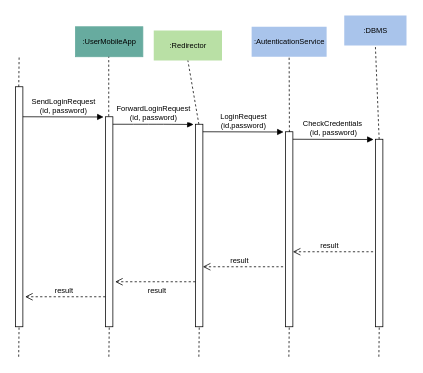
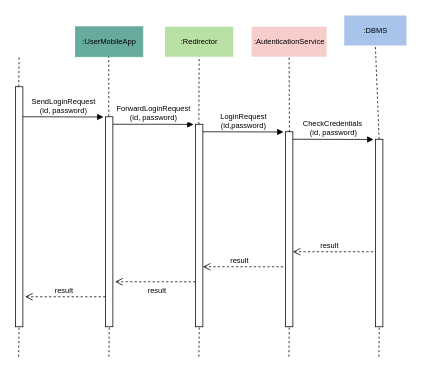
node ":AutenticationService": fillcolor #a9c4eb -> #f8cecc
node ":Redirector": moved (188, 45) -> (199, 42)
